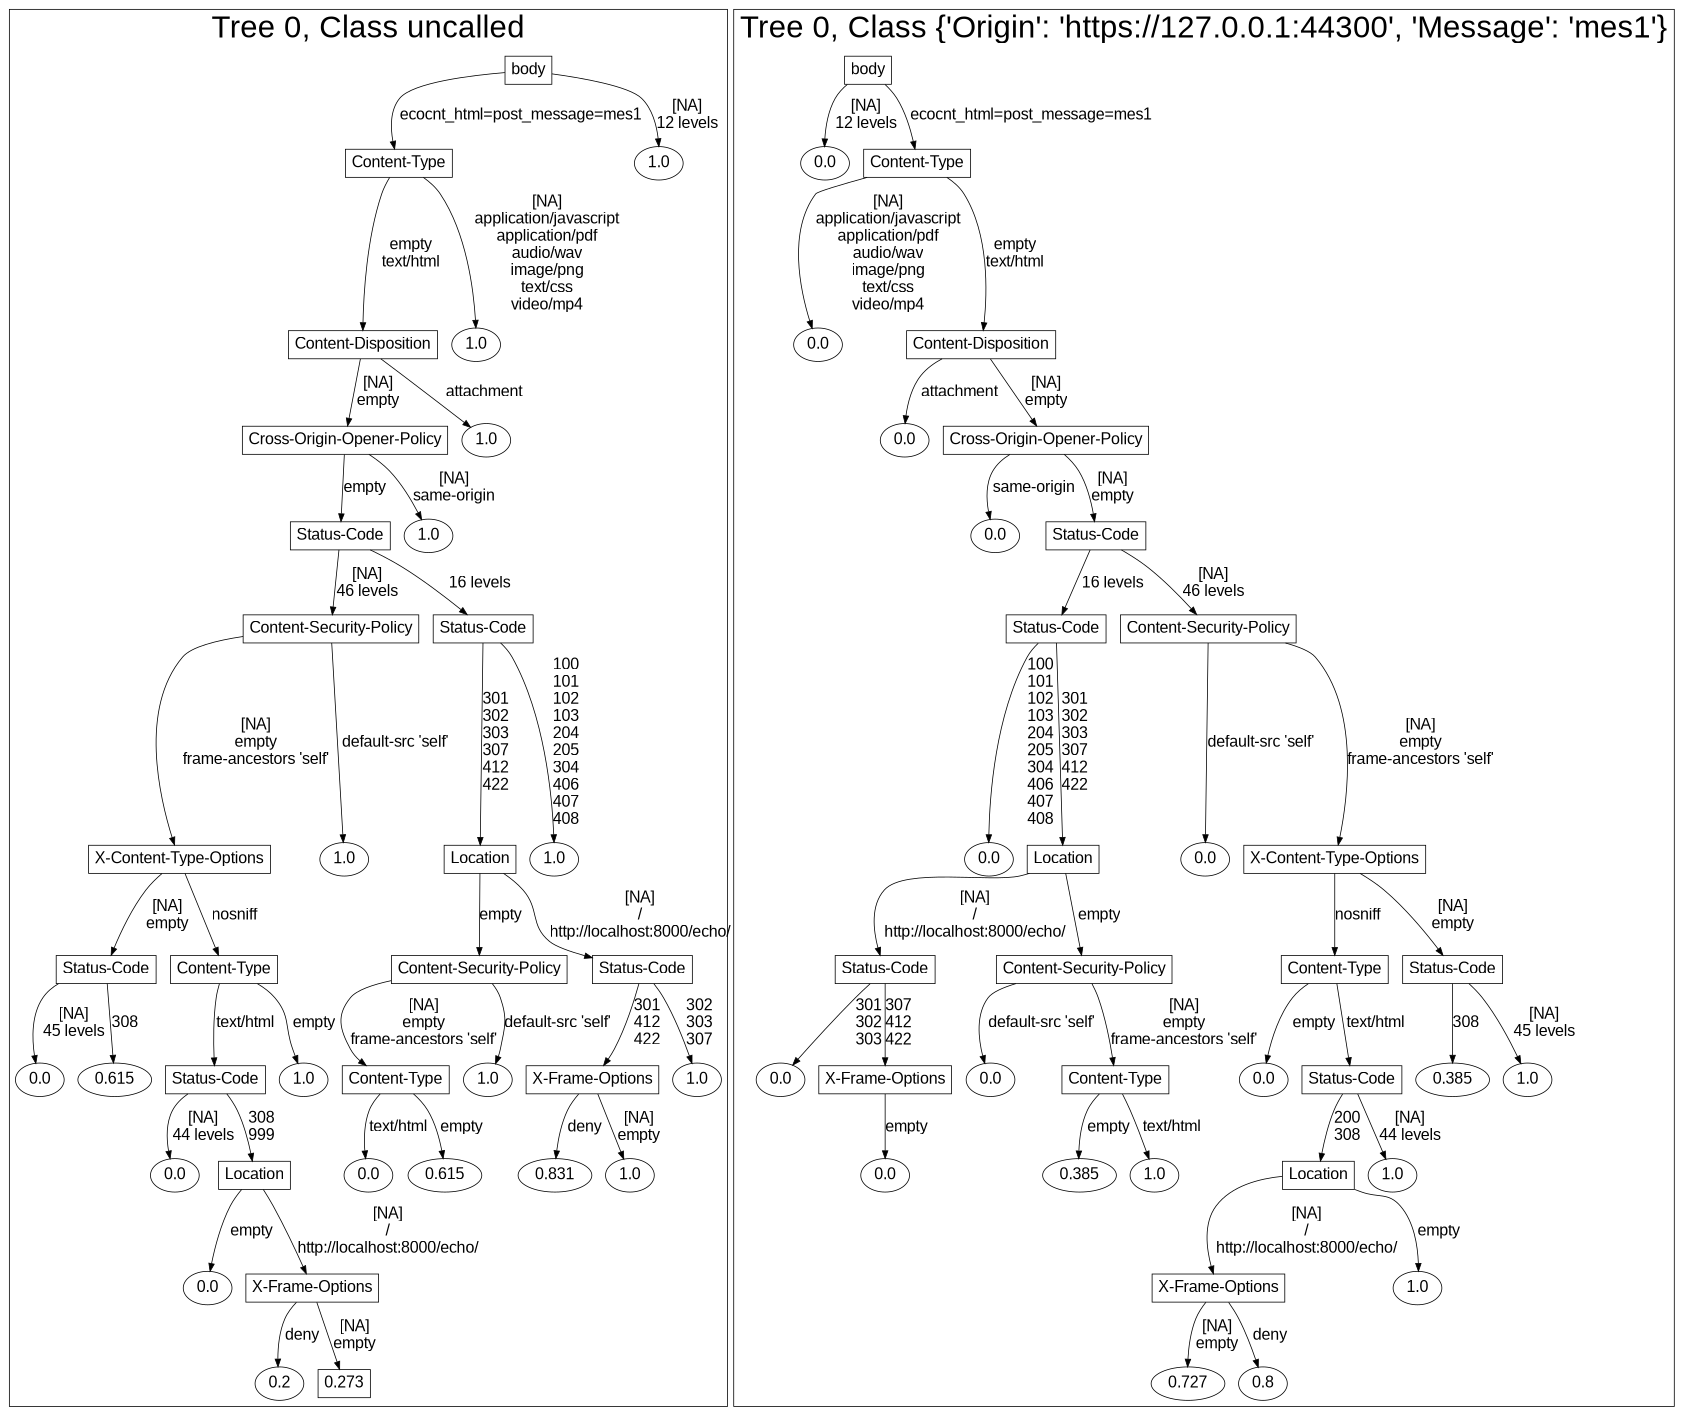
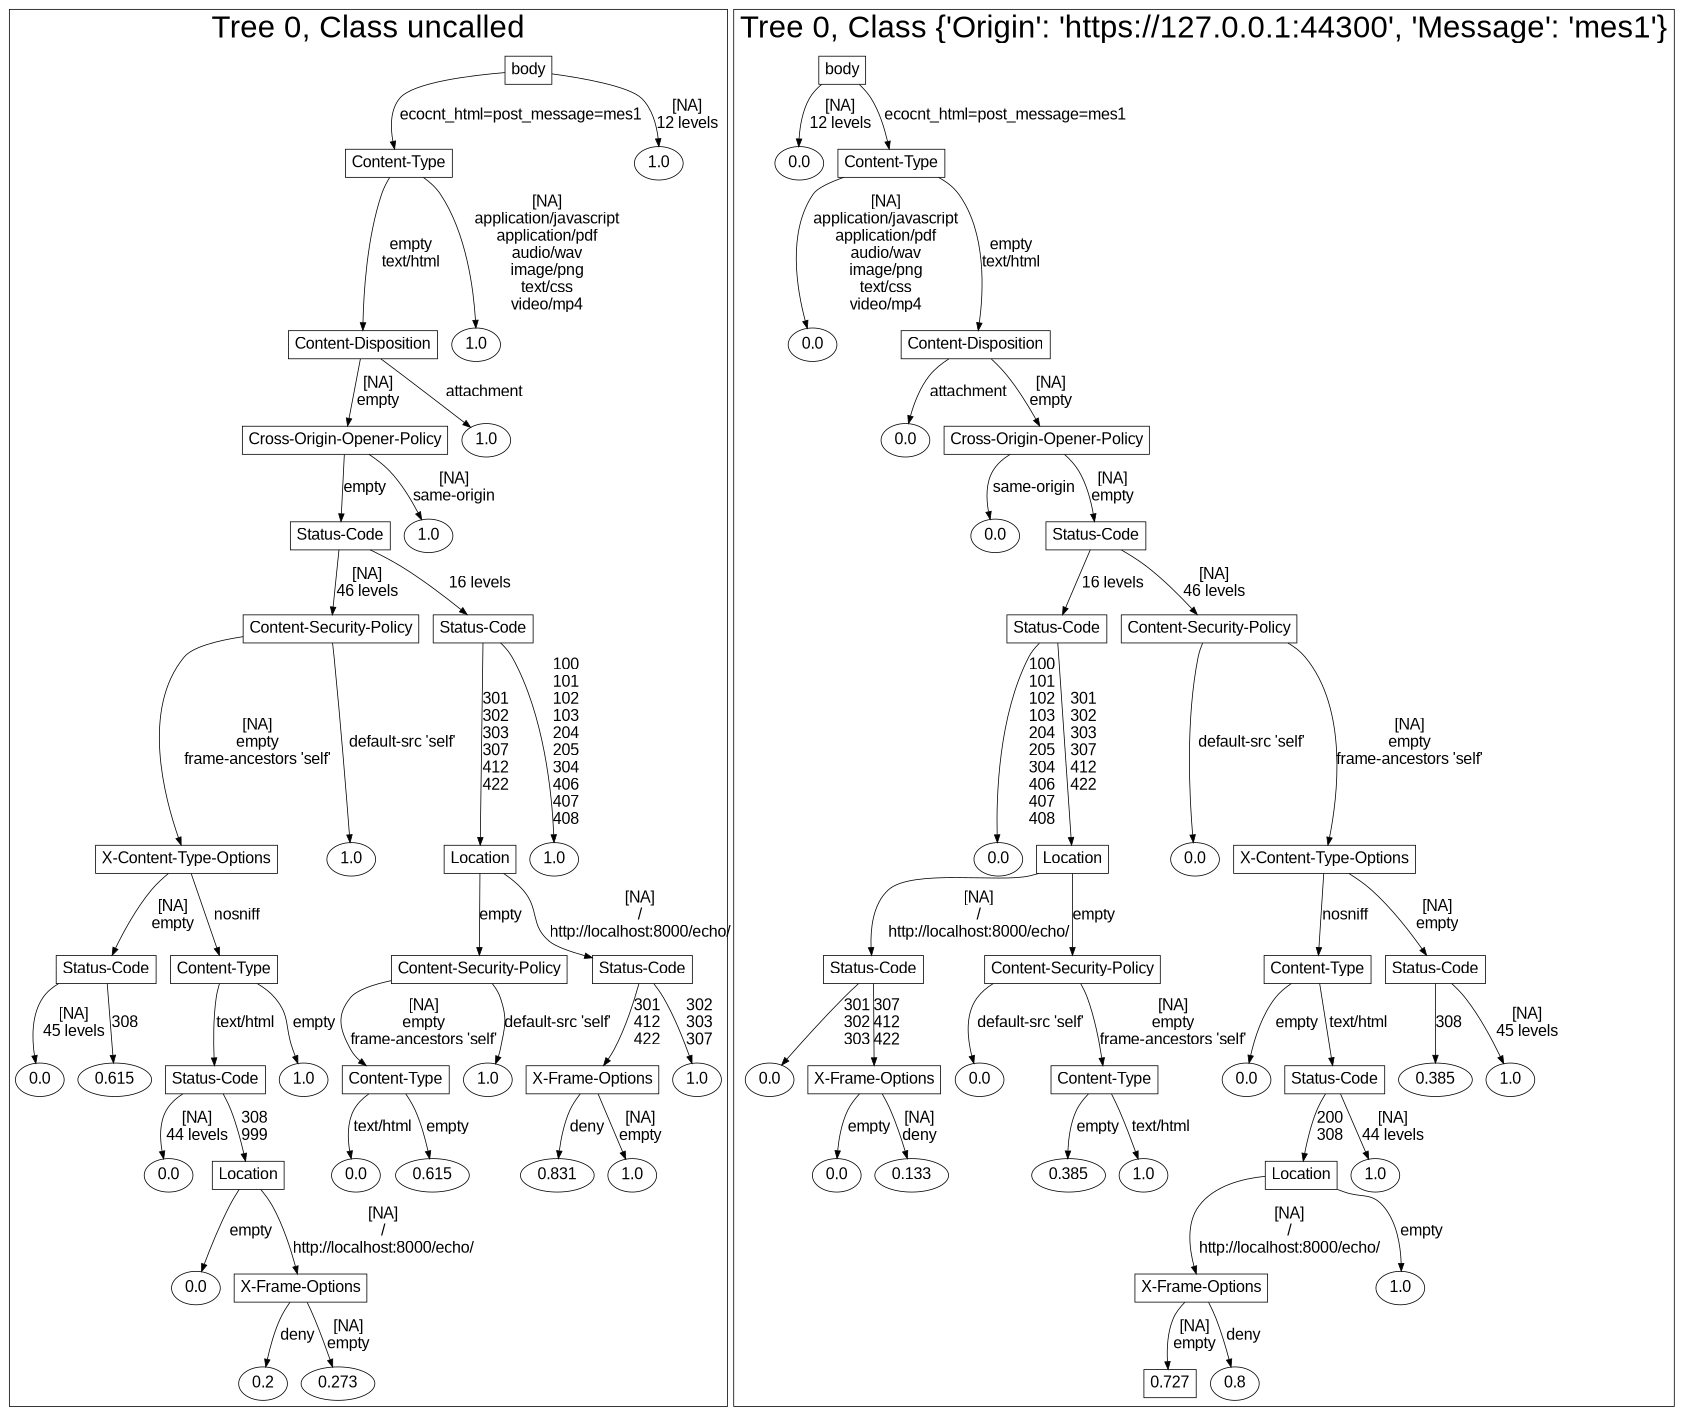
node "0.133": added
node "0.273": shape box -> ellipse
node "0.727": shape ellipse -> box
